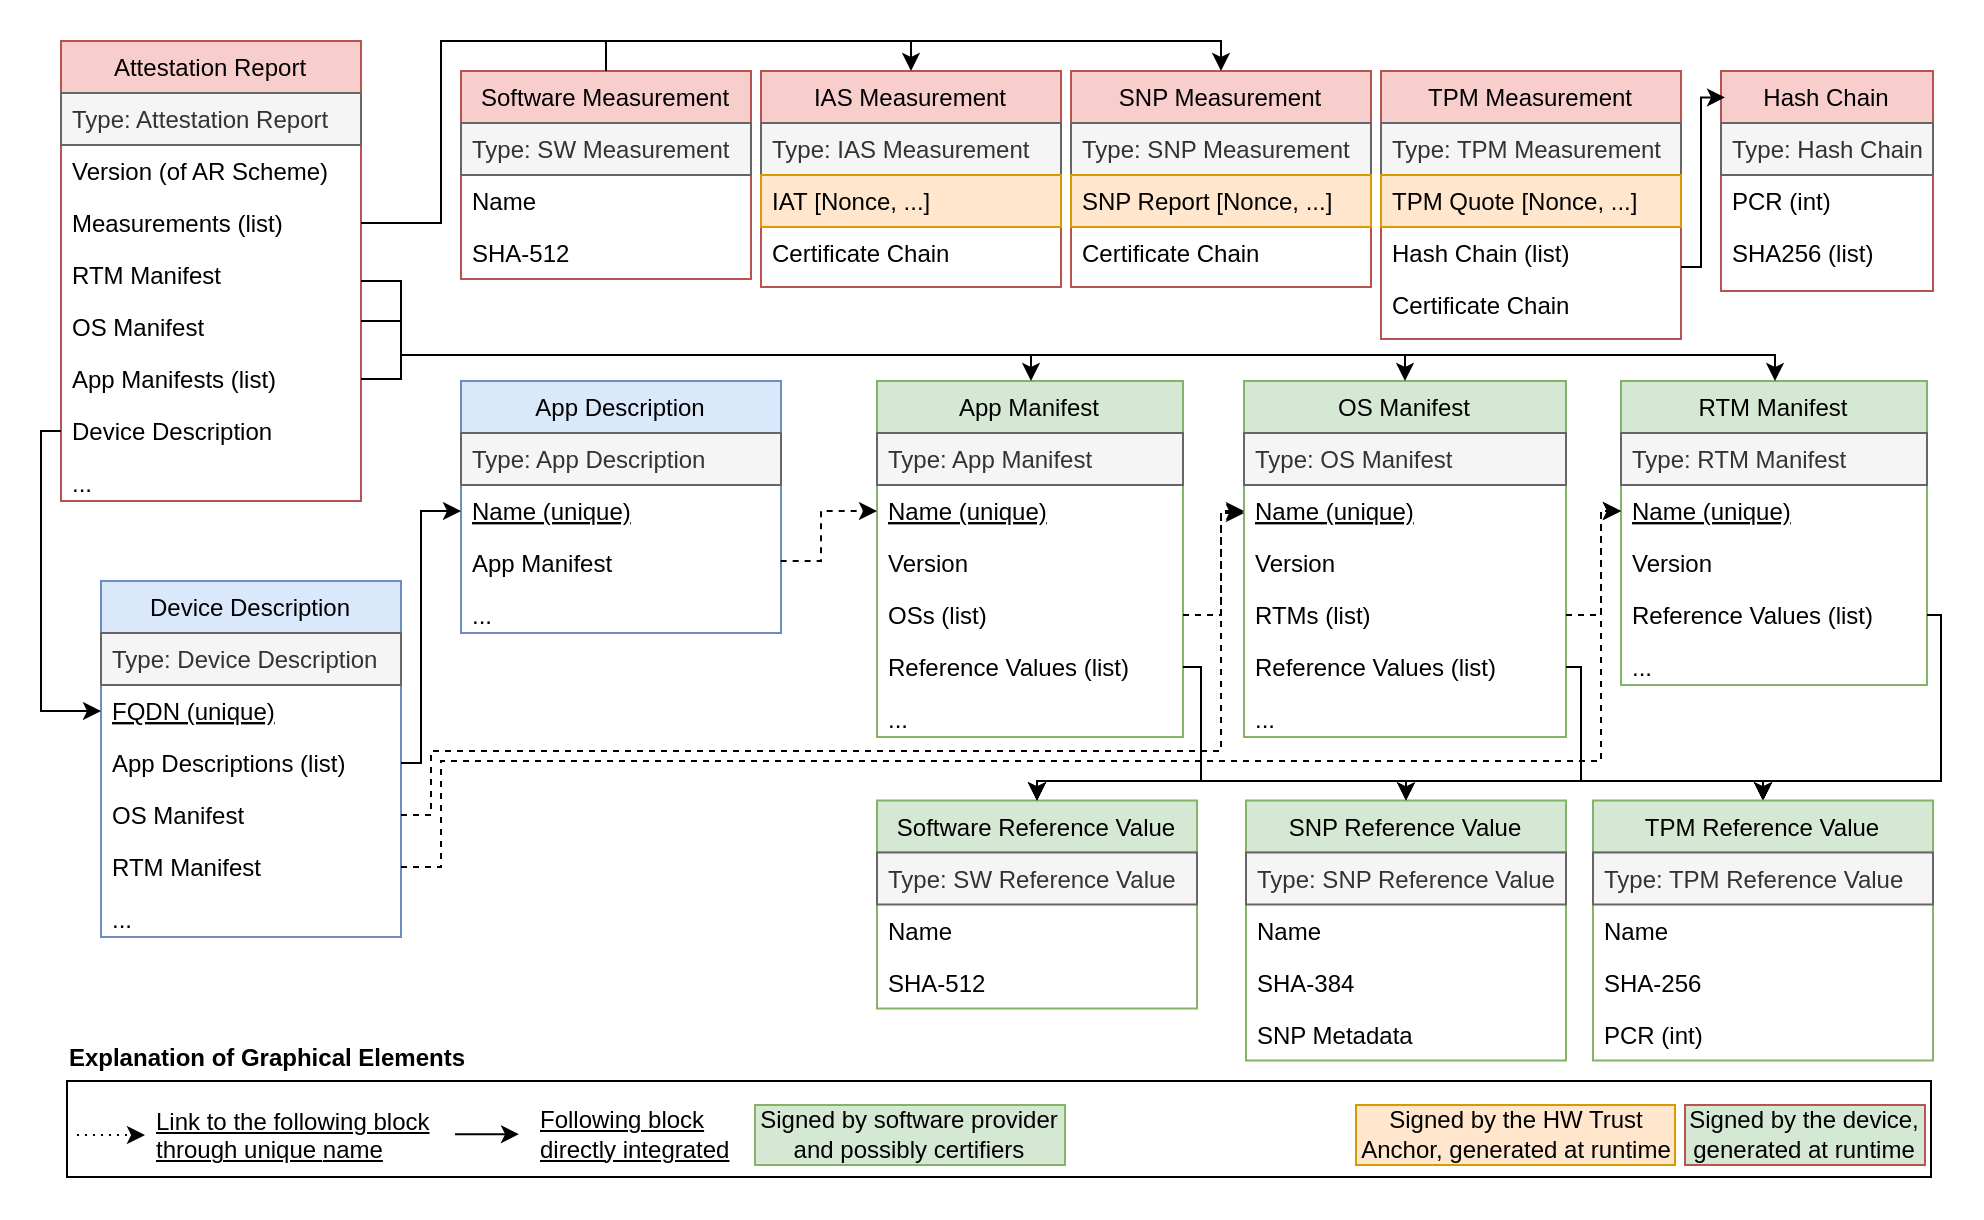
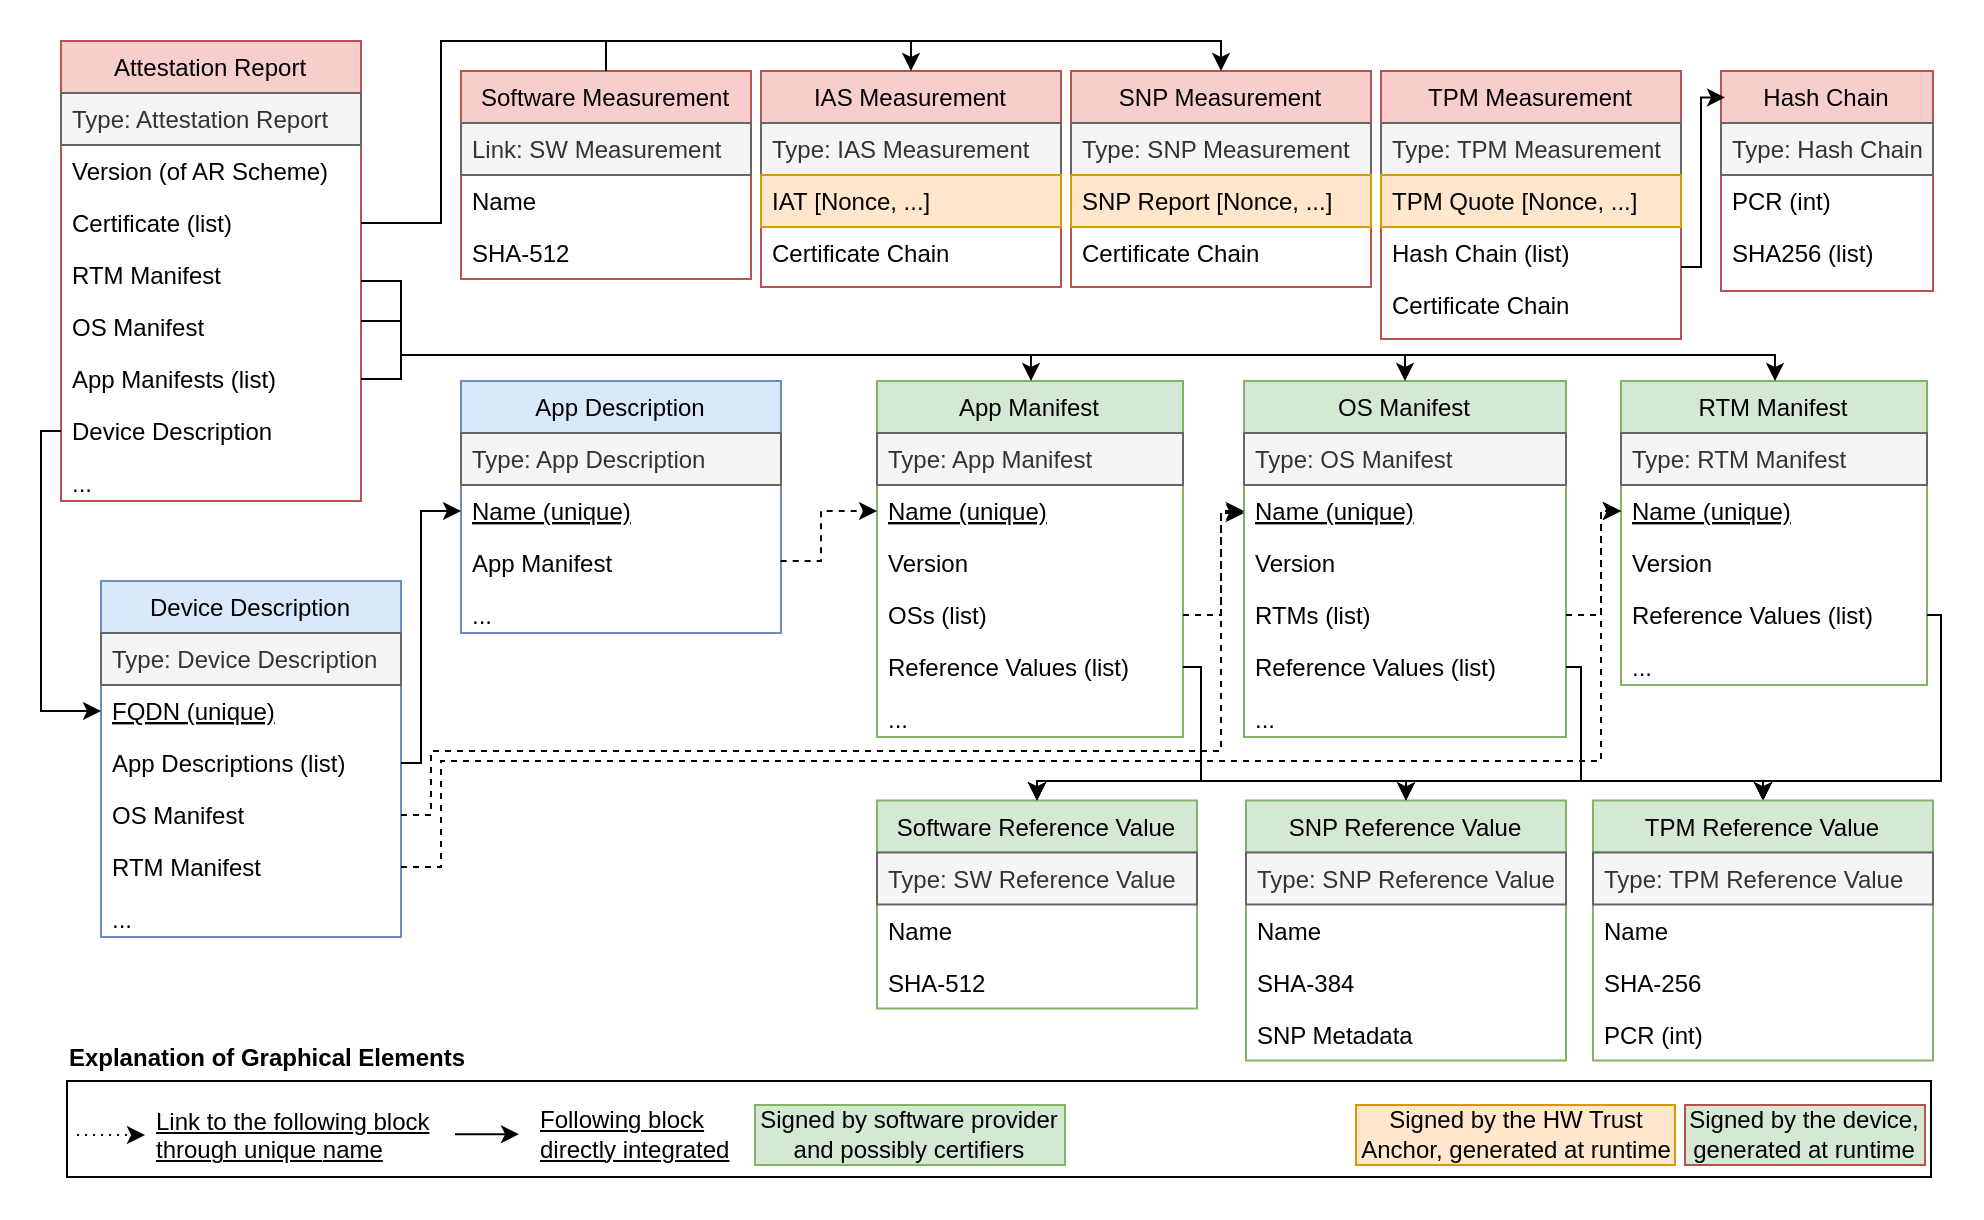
node "Type: SW Measurement": label "Type: SW Measurement" -> "Link: SW Measurement"
node "Measurements (list)": label "Measurements (list)" -> "Certificate (list)"
